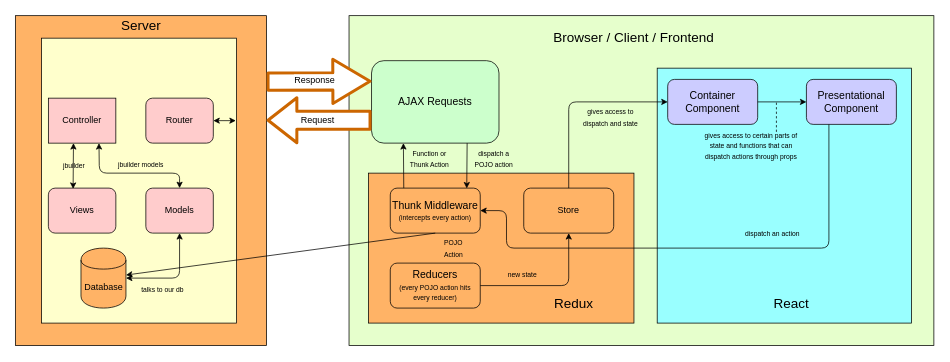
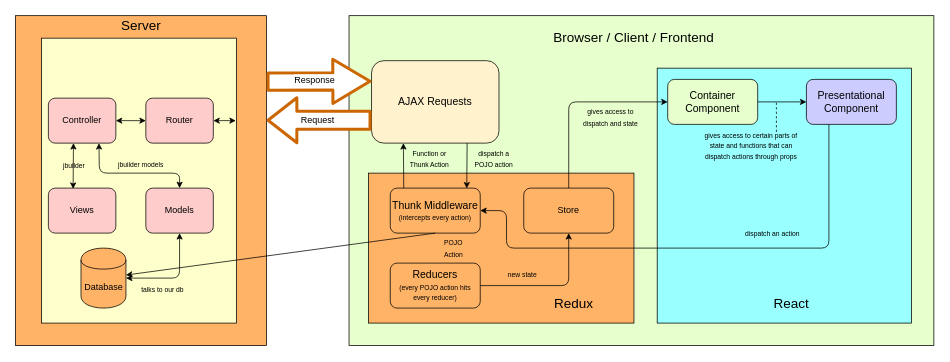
node "AJAX Requests": fillcolor #ccffcc -> #fff2cc
node "Container Component": fillcolor #ccccff -> #e6ffcc
node "Controller": shape rectangle -> rounded rectangle
edge "Controller" -- "Router": added
